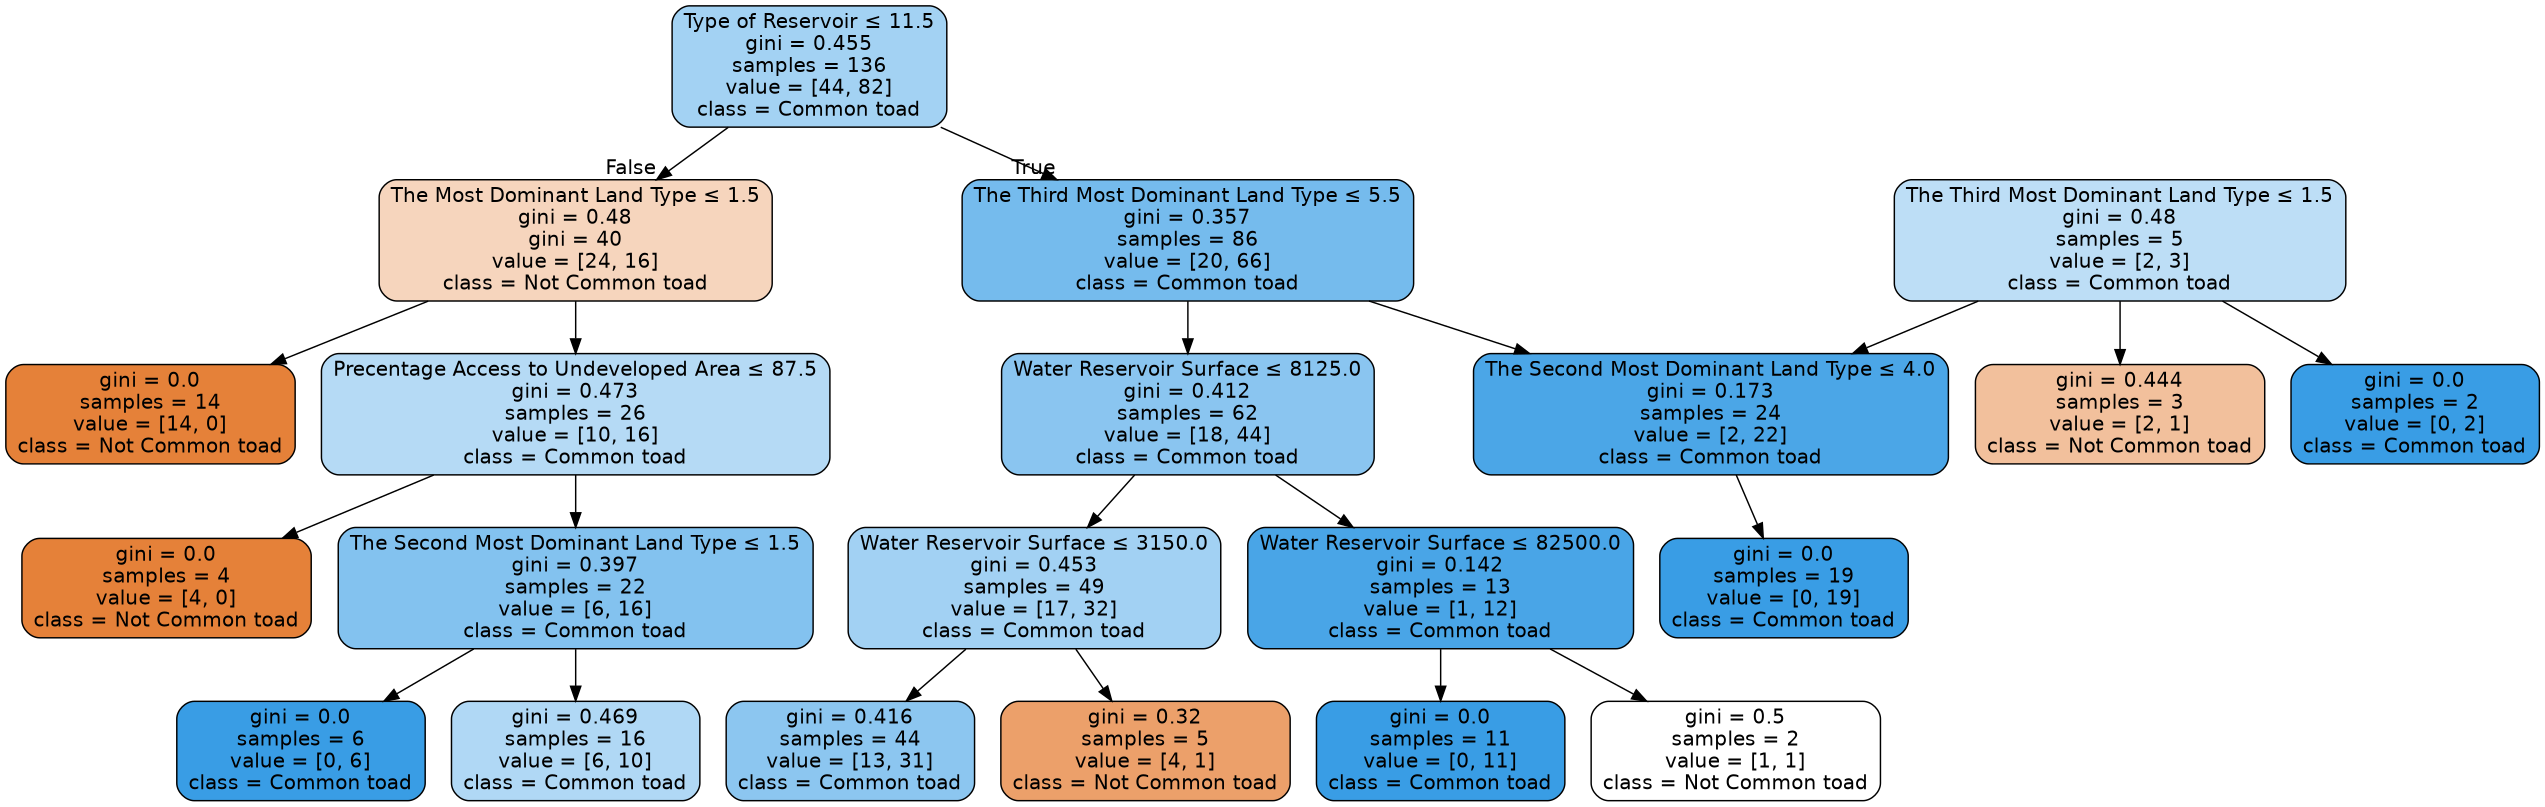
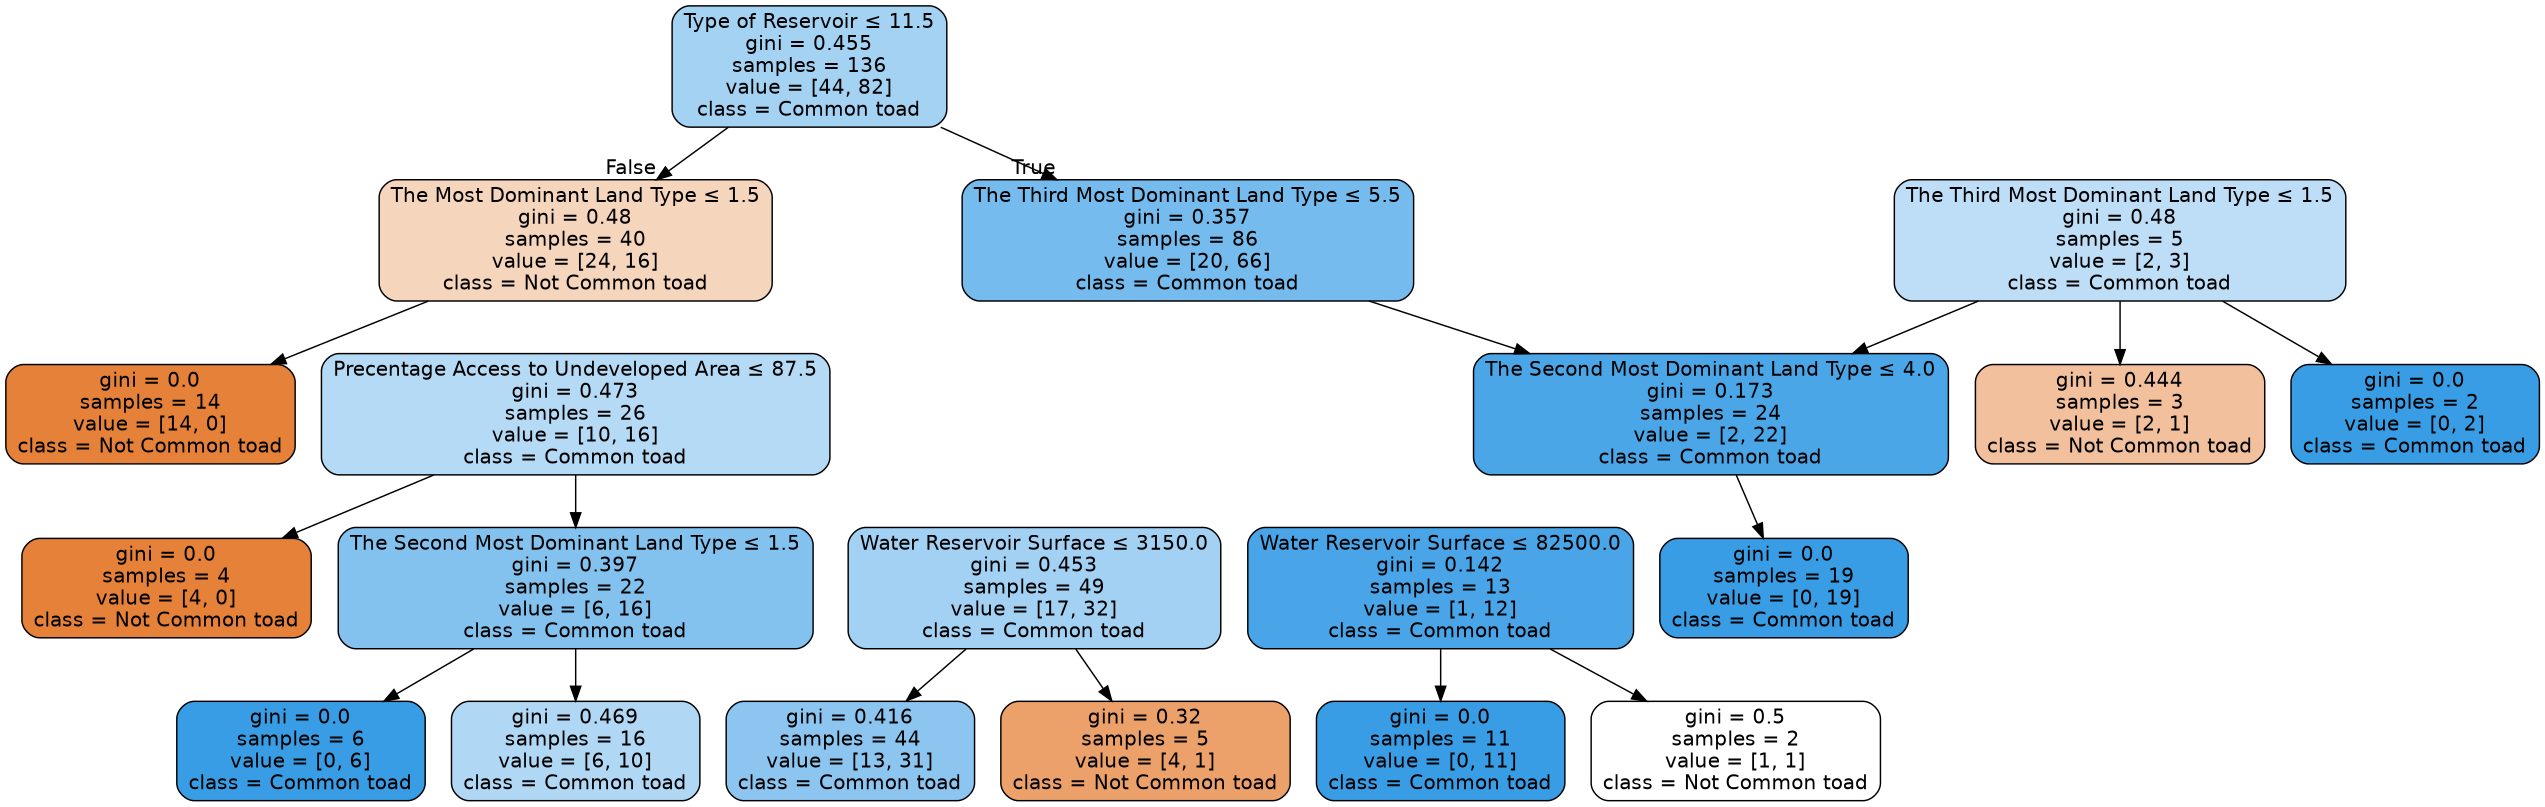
node "The Most Dominant Land Type ≤ 1.5": text "gini = 40" -> "samples = 40"
edge "The Most Dominant Land Type ≤ 1.5" -> "Precentage Access to Undeveloped Area ≤ 87.5": removed
node "Water Reservoir Surface ≤ 8125.0": removed
